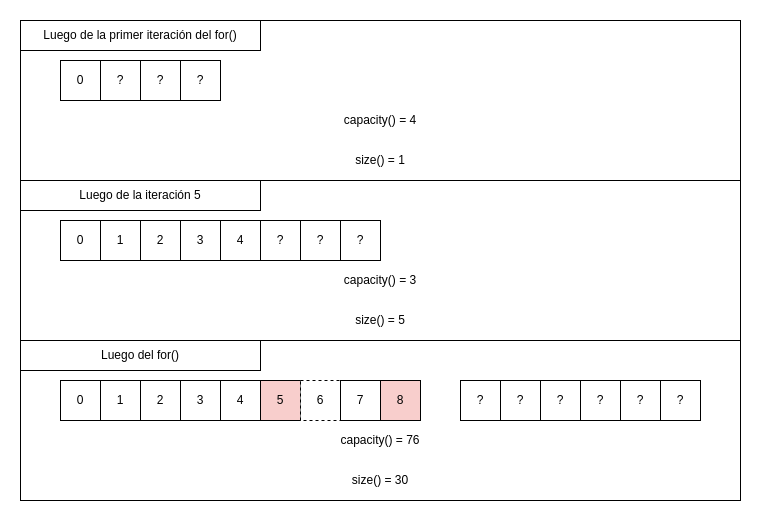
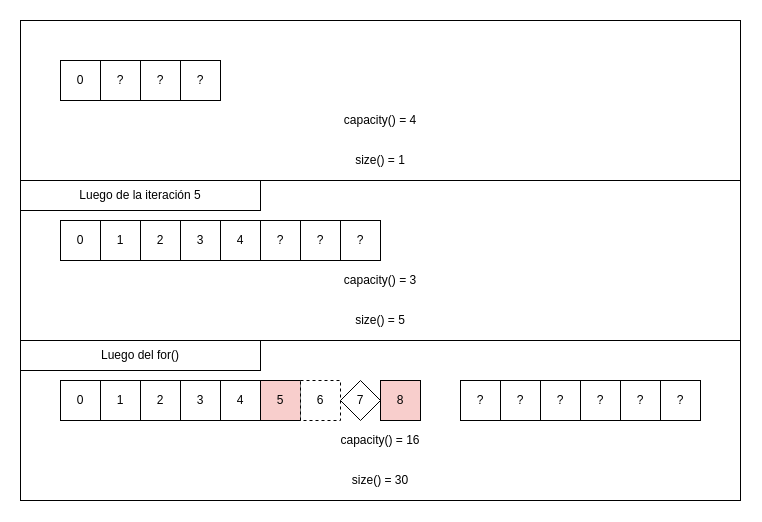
node "Luego de la primer iteración del for()": removed
node "7": shape rectangle -> diamond
node "capacity() = 76": label "capacity() = 76" -> "capacity() = 16"
